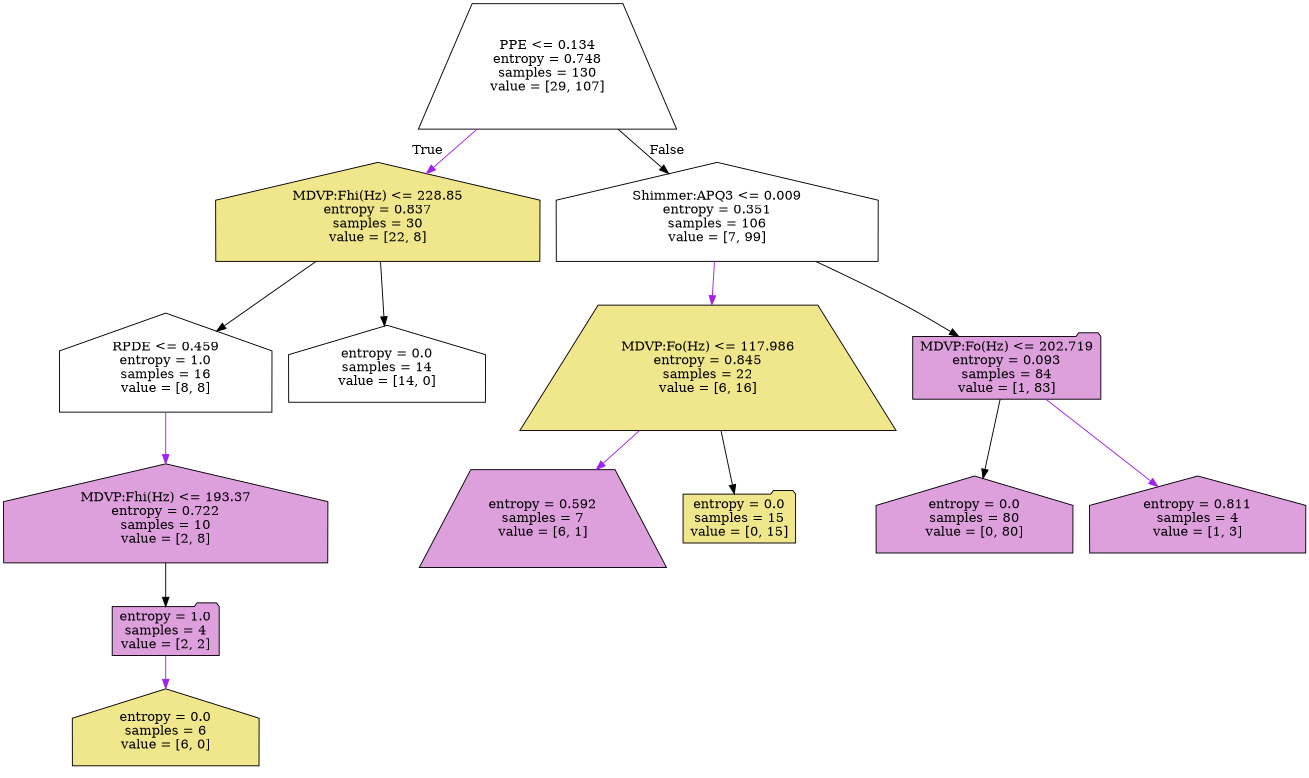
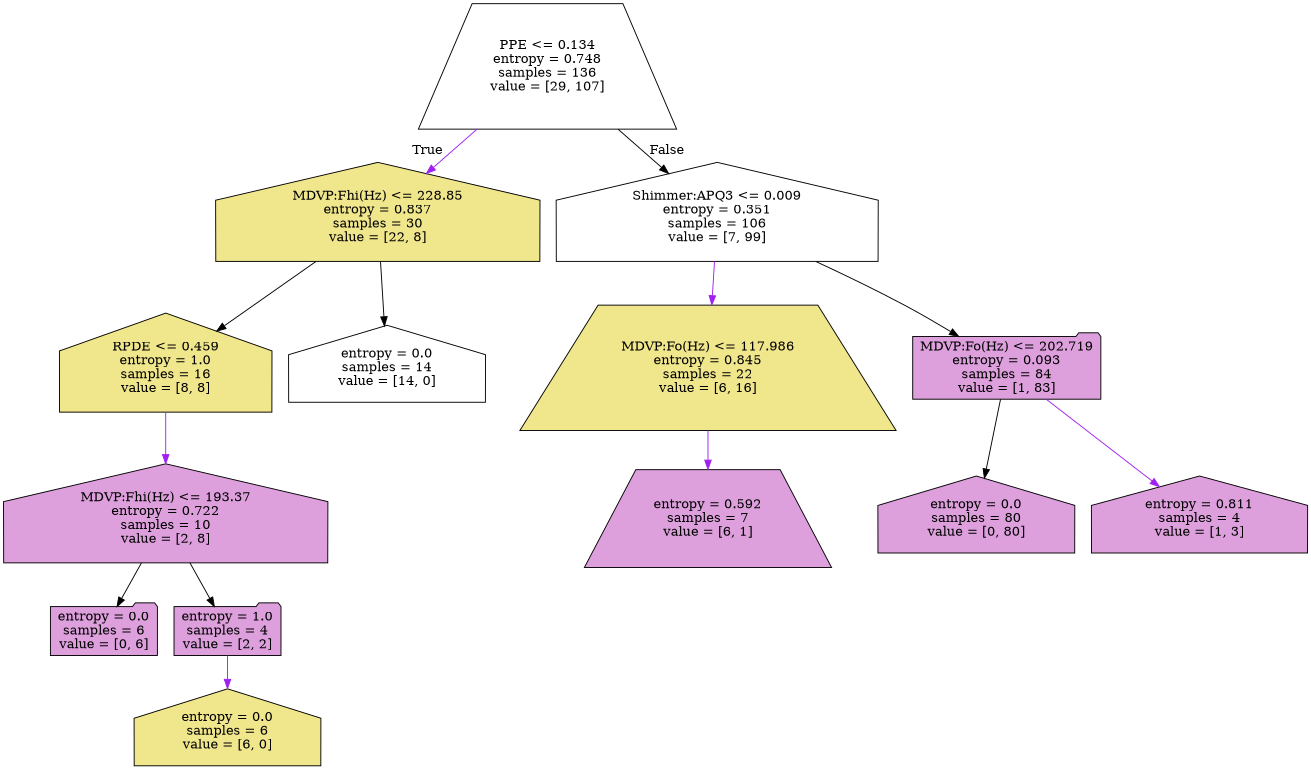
node "PPE <= 0.134 entropy = 0.748 samples = 130 value = [29, 107]": label "PPE <= 0.134 entropy = 0.748 samples = 130 value = [29, 107]" -> "PPE <= 0.134 entropy = 0.748 samples = 136 value = [29, 107]"
node "RPDE <= 0.459 entropy = 1.0 samples = 16 value = [8, 8]": fillcolor white -> khaki
node "entropy = 0.0 samples = 15 value = [0, 15]": removed
node "entropy = 0.0 samples = 6 value = [0, 6]": added
